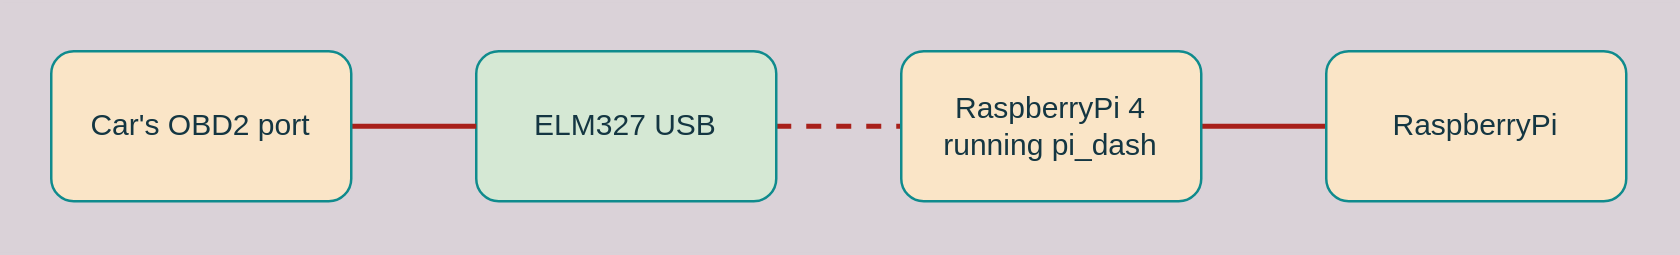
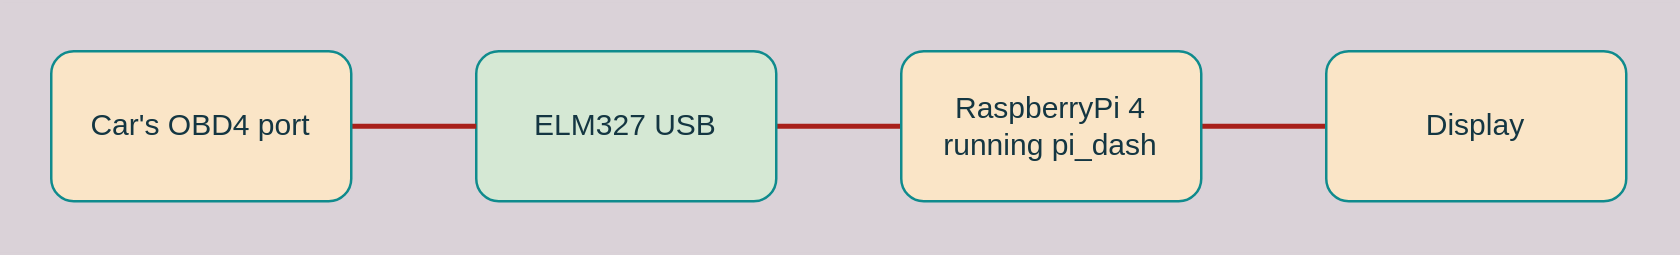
node "Car's OBD2 port": label "Car's OBD2 port" -> "Car's OBD4 port"
edge "ELM327 USB" -- "RaspberryPi 4 running pi_dash": style dashed -> solid
node "RaspberryPi": label "RaspberryPi" -> "Display"
